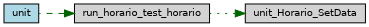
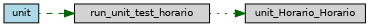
node "run_horario_test_horario": label "run_horario_test_horario" -> "run_unit_test_horario"
node "unit_Horario_SetData": label "unit_Horario_SetData" -> "unit_Horario_Horario"
